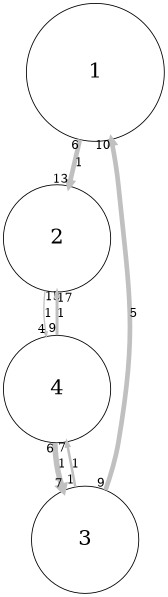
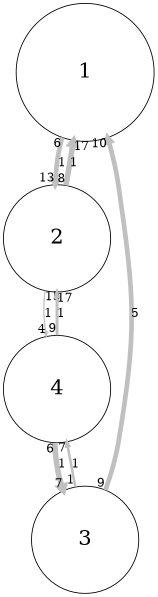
edge "2" -> "1": added, label "1"
